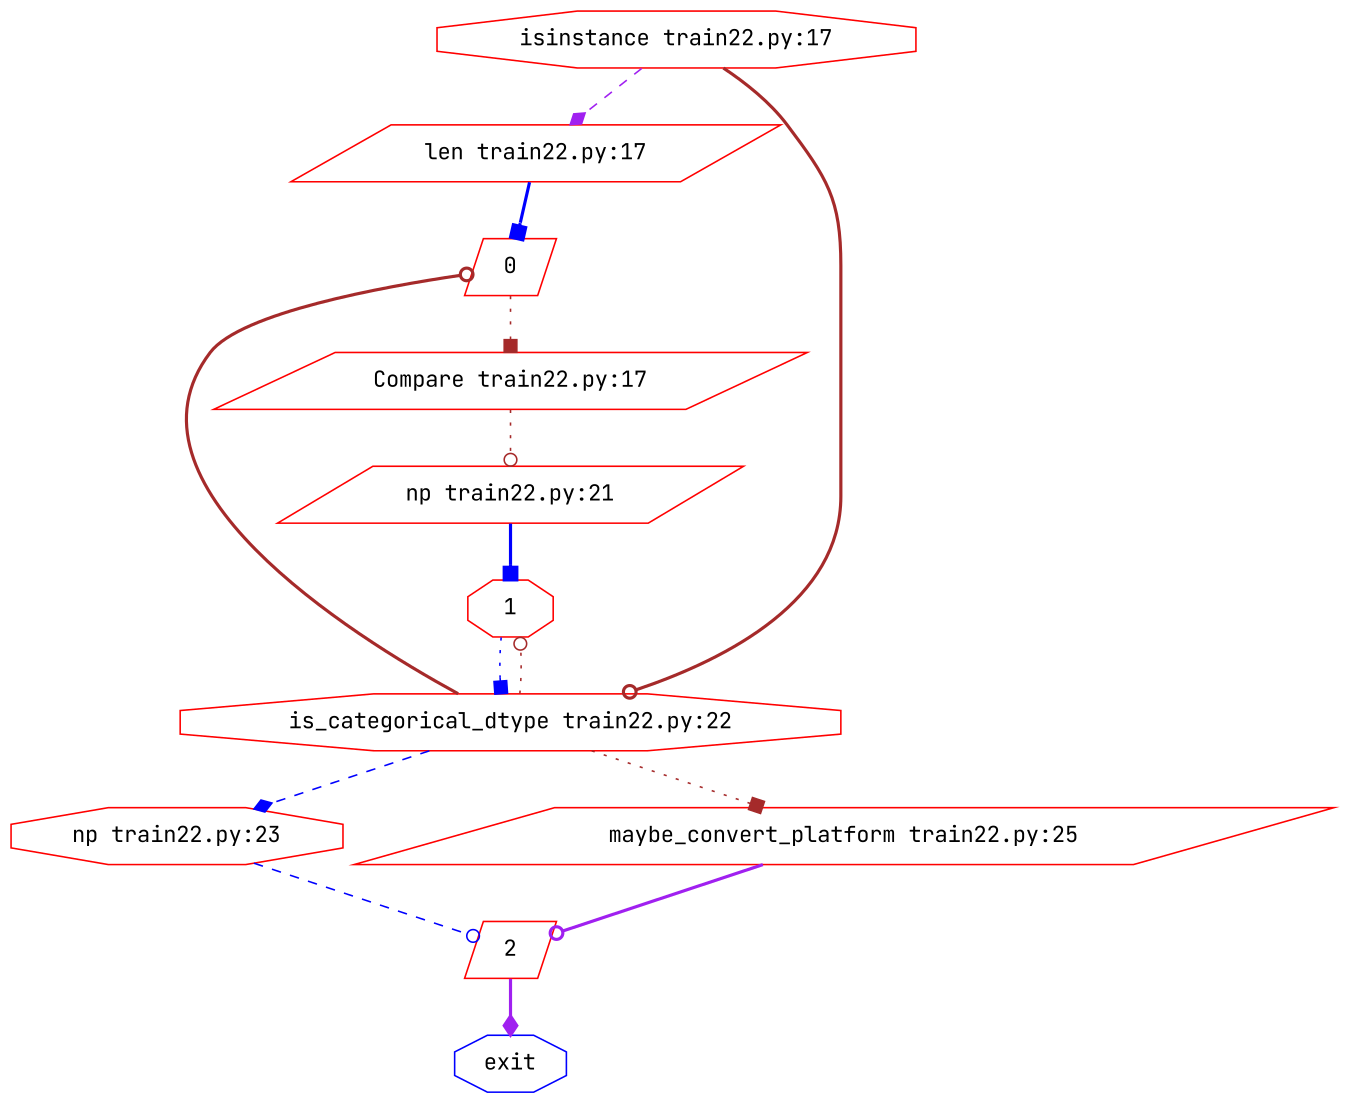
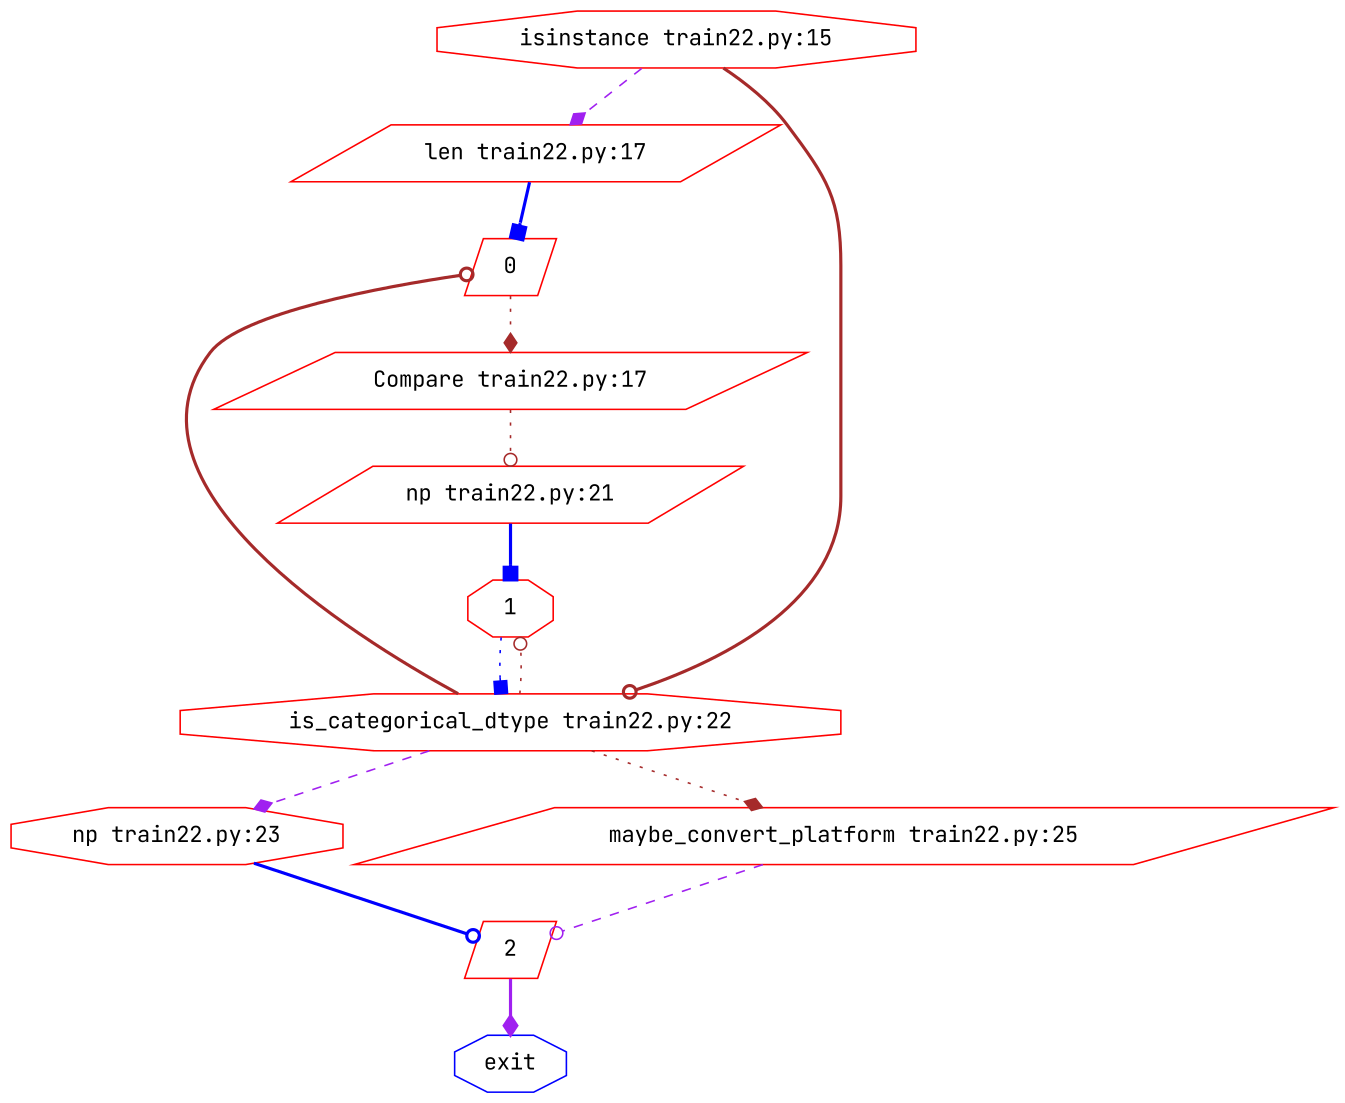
node "isinstance train22.py:17": label "isinstance train22.py:17" -> "isinstance train22.py:15"
edge "0" -> "Compare train22.py:17": arrowhead box -> diamond
edge "is_categorical_dtype train22.py:22" -> "maybe_convert_platform train22.py:25": arrowhead box -> diamond
edge "is_categorical_dtype train22.py:22" -> "np train22.py:23": color blue -> purple
edge "maybe_convert_platform train22.py:25" -> "2": style bold -> dashed
edge "np train22.py:23" -> "2": style dashed -> bold
